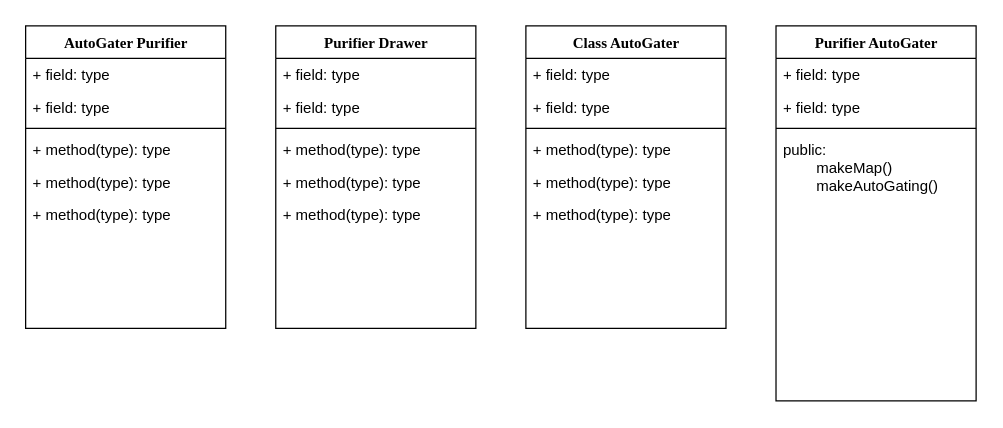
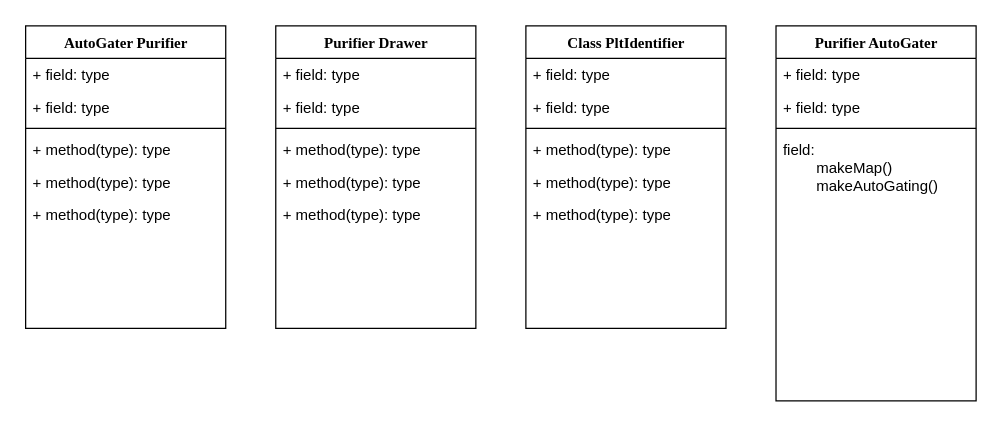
node "Class AutoGater": label "Class AutoGater" -> "Class PltIdentifier"
node "public: makeMap() makeAutoGating()": label "public: makeMap() makeAutoGating()" -> "field: makeMap() makeAutoGating()"
